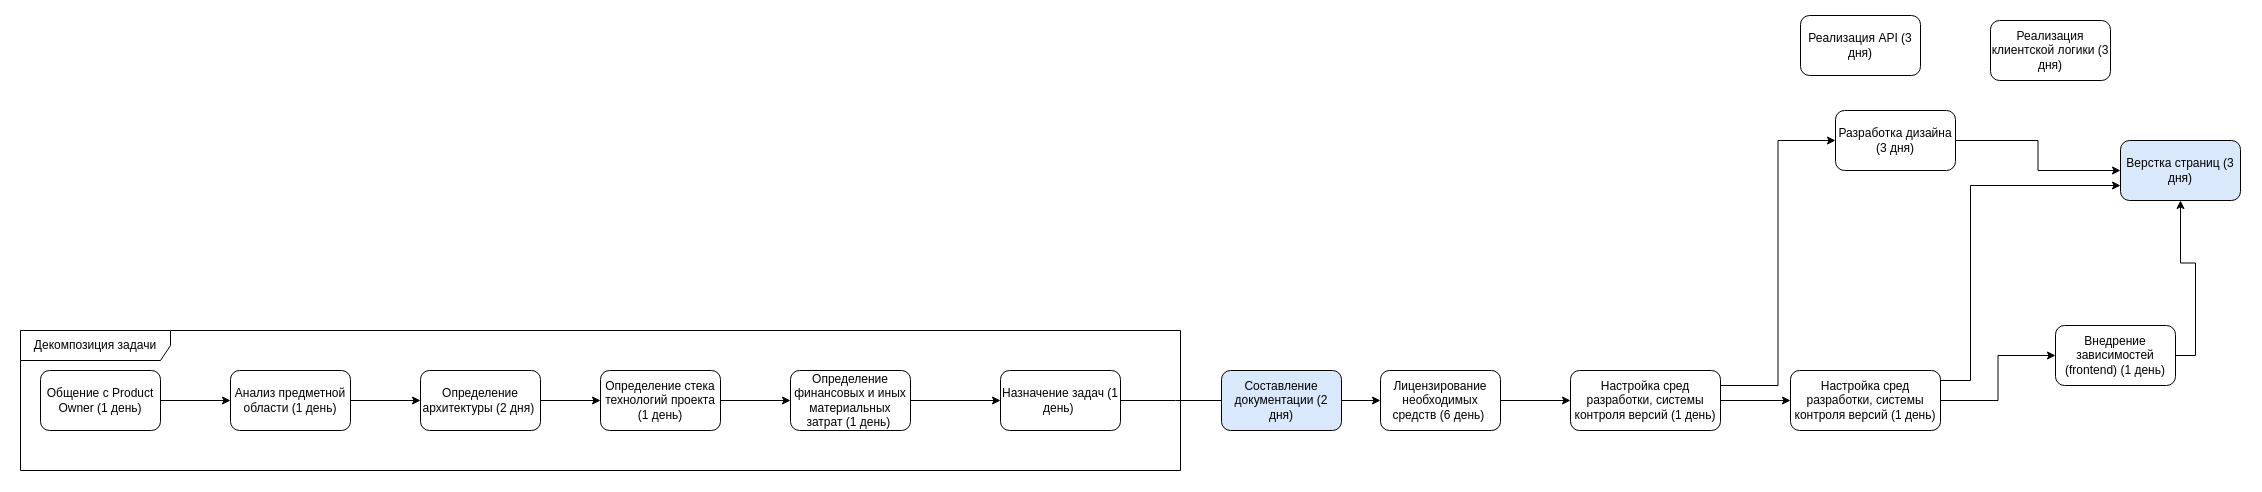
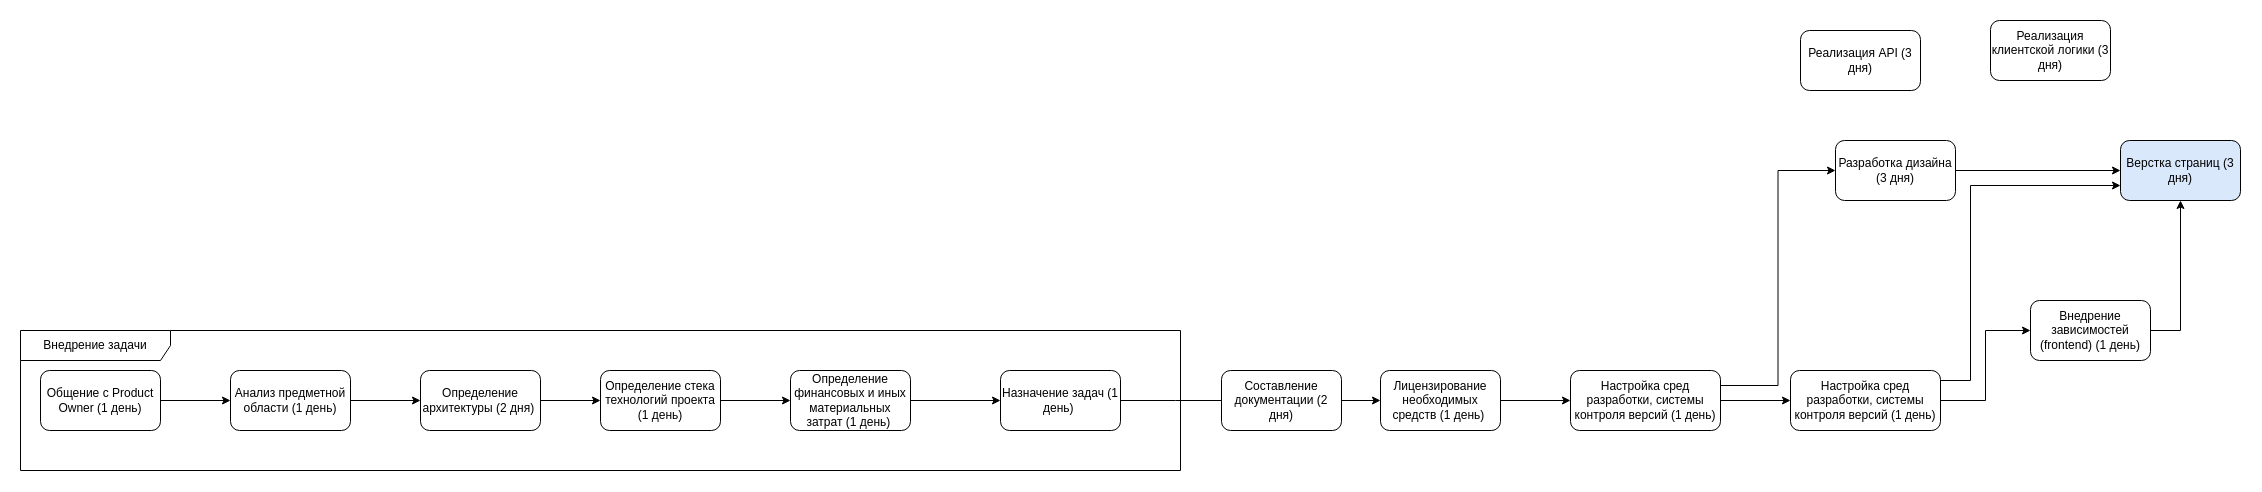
node "Реализация API (3 дня)": moved (1861, 46) -> (1861, 61)
node "Разработка дизайна (3 дня)": moved (1896, 141) -> (1896, 171)
node "Декомпозиция задачи": label "Декомпозиция задачи" -> "Внедрение задачи"
node "Внедрение зависимостей (frontend) (1 день)": moved (2116, 356) -> (2091, 331)
node "Составление документации (2 дня)": fillcolor #dae8fc -> #ffffff
node "Лицензирование необходимых средств (6 день)": label "Лицензирование необходимых средств (6 день)" -> "Лицензирование необходимых средств (1 день)"
